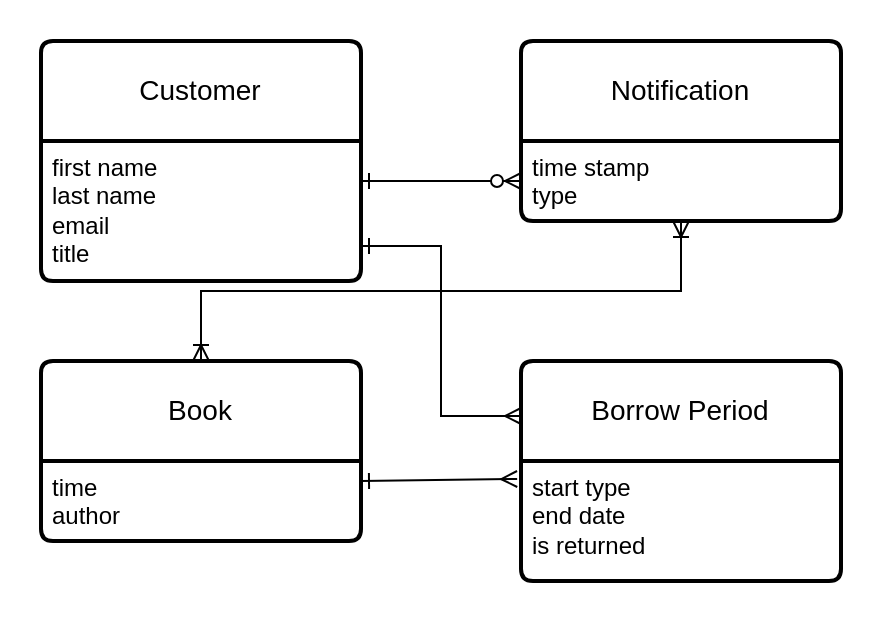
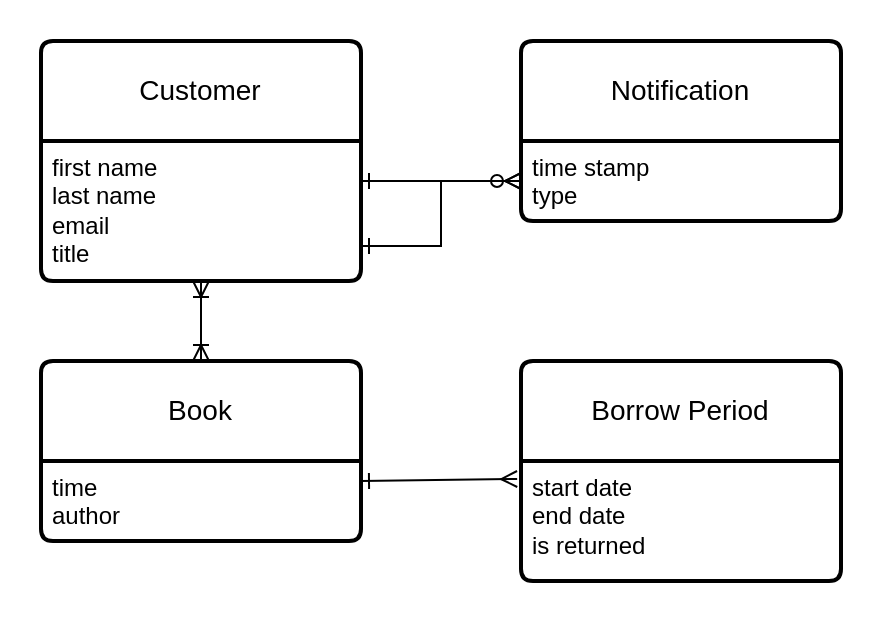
edge "time stamp type" -- "Book": now "first name last name email title" -- "Book"
edge "first name last name email title" -- "Borrow Period": now "first name last name email title" -- "time stamp type"
node "start type end date is returned": label "start type end date is returned" -> "start date end date is returned"
